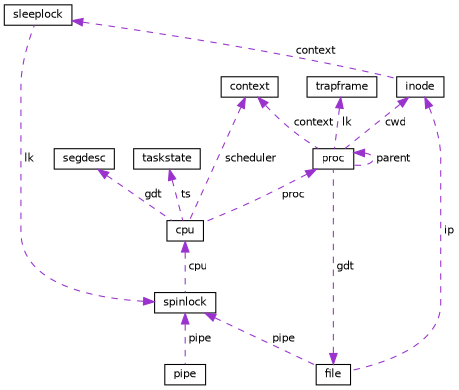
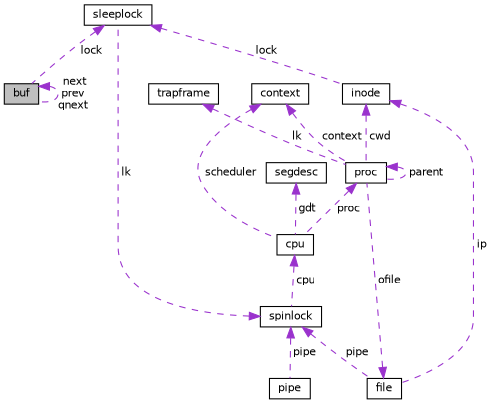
edge "inode" -> "sleeplock": label " context" -> " lock"
node "buf": added
node "taskstate": removed
edge "proc" -> "file": label " gdt" -> " ofile"
